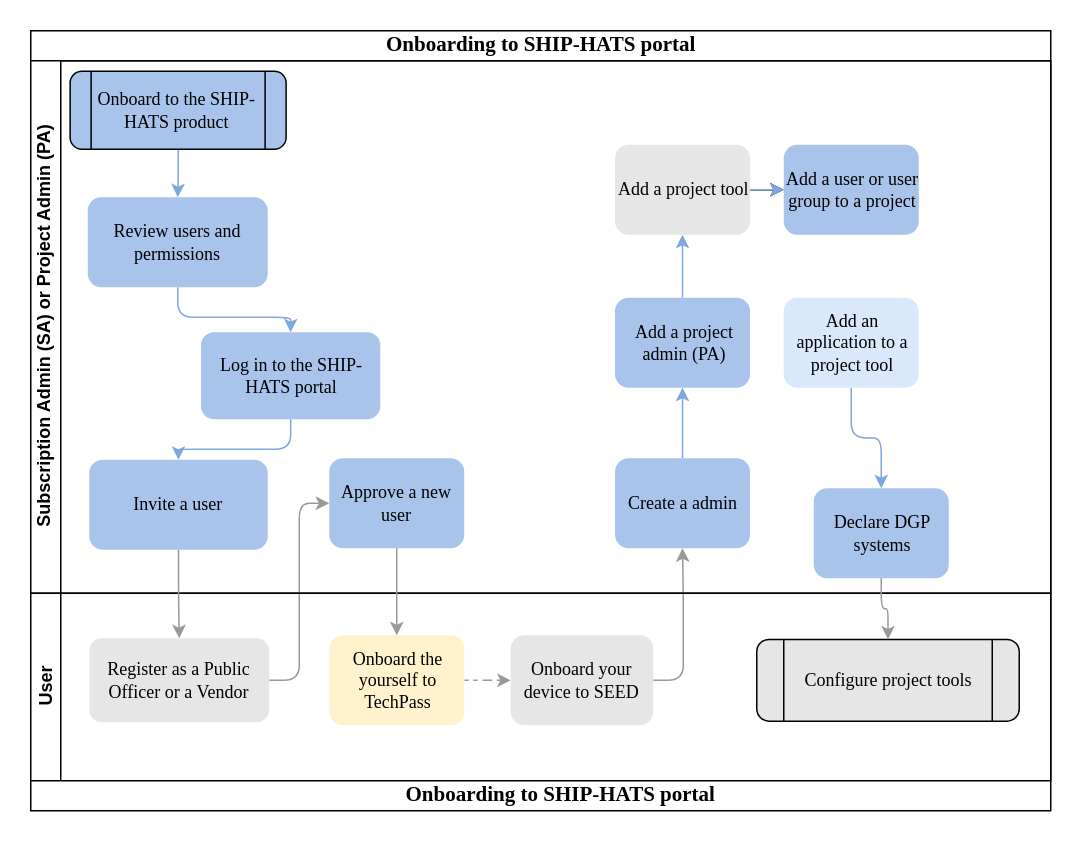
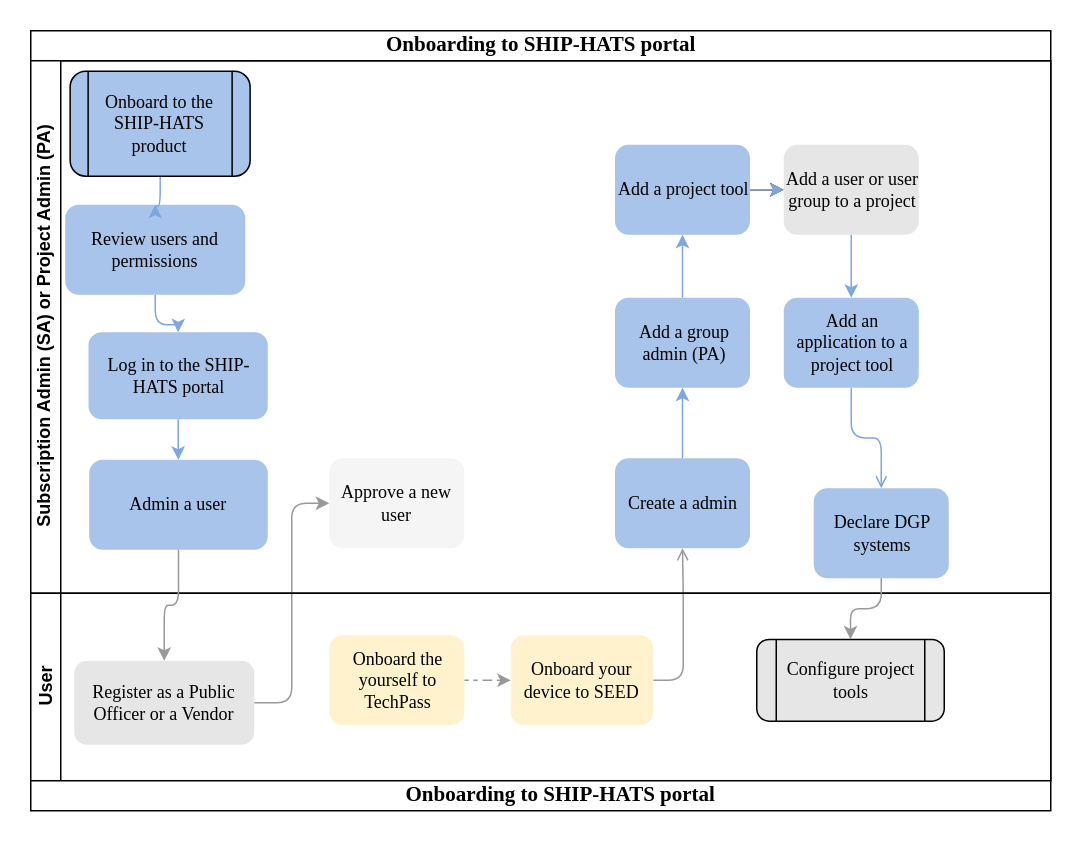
node "Onboard to the SHIP-HATS product": size 216x78 -> 180x105
node "Add a project tool": fillcolor #e6e6e6 -> #a9c4eb
node "Add a user or user group to a project": fillcolor #a9c4eb -> #e6e6e6
node "Review users and permissions": moved (178, 242) -> (155, 250)
edge "Add a user or user group to a project" -> "Add an application to a project tool": added
node "Add a project admin (PA)": label "Add a project admin (PA)" -> "Add a group admin (PA)"
node "Add an application to a project tool": fillcolor #dae8fc -> #a9c4eb
node "Log in to the SHIP-HATS portal": moved (291, 376) -> (178, 376)
edge "Add an application to a project tool" -> "Declare DGP systems": arrowhead classic -> open
node "Approve a new user": fillcolor #a9c4eb -> #f5f5f5
node "Invite a user": label "Invite a user" -> "Admin a user"
edge "Onboard your device to SEED" -> "Create a admin": arrowhead classic -> open
edge "Approve a new user" -> "Onboard the yourself to TechPass": removed
node "Register as a Public Officer or a Vendor": moved (179, 680) -> (164, 703)
node "Onboard your device to SEED": fillcolor #e6e6e6 -> #fff2cc
node "Configure project tools": size 263x82 -> 188x82
